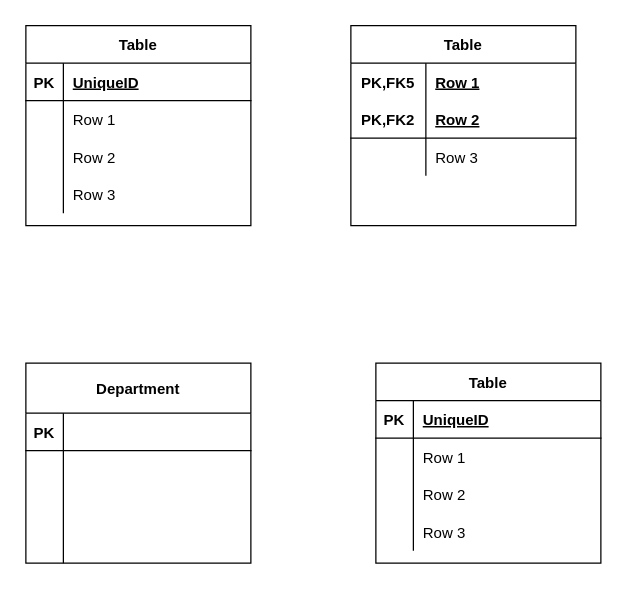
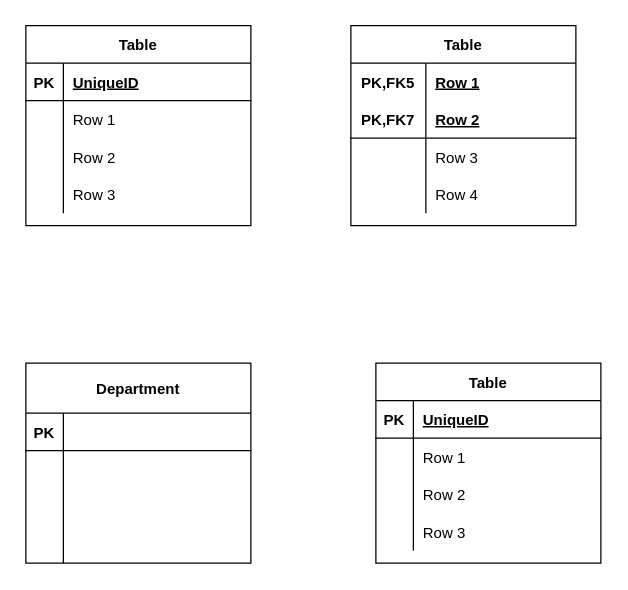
node "PK,FK2": label "PK,FK2" -> "PK,FK7"
node "Row 4": added
